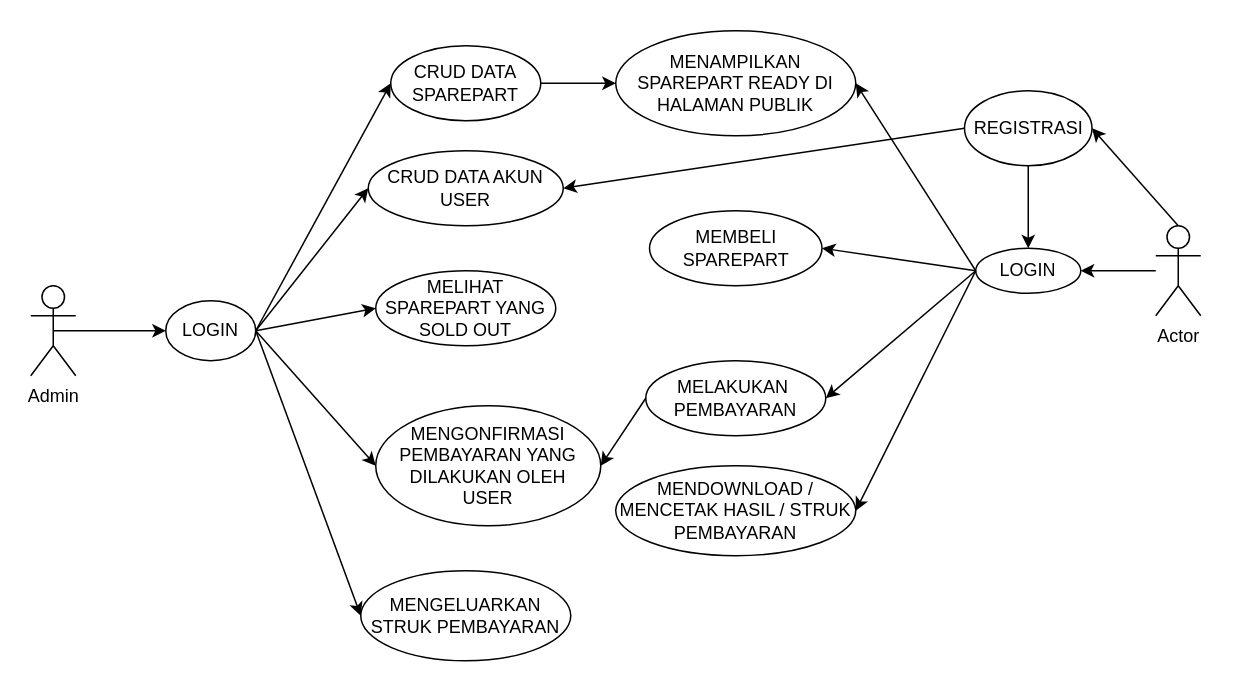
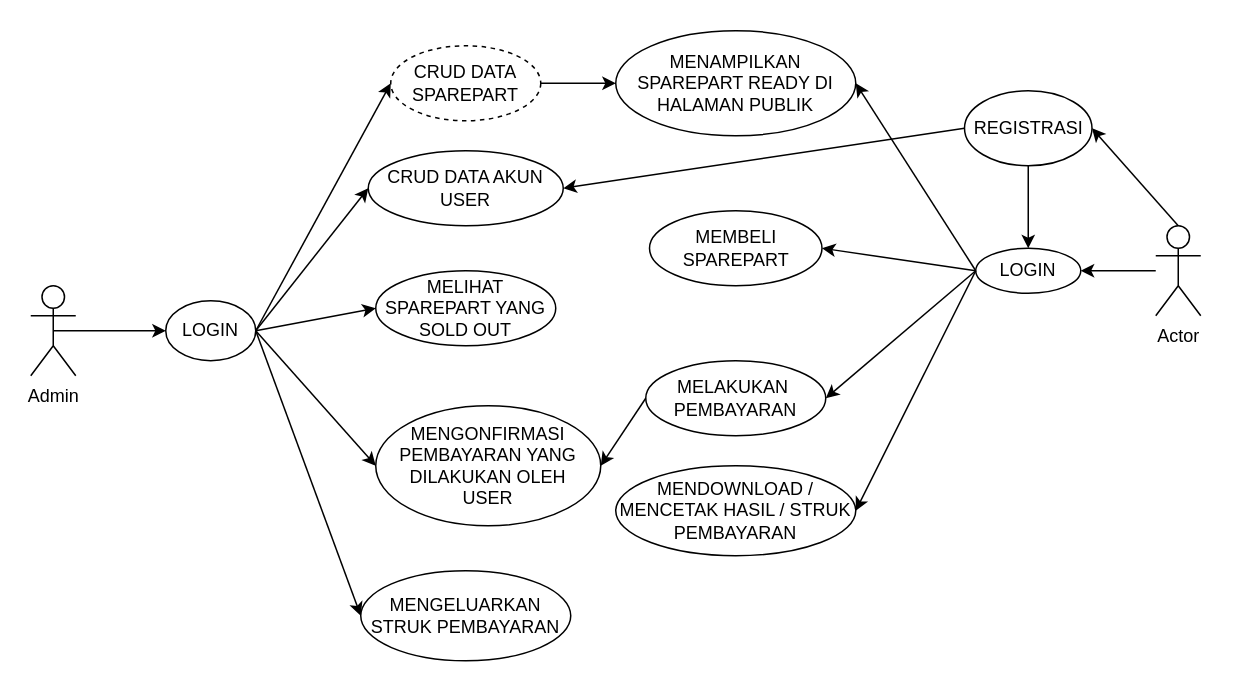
node "CRUD DATA SPAREPART": style solid -> dashed
